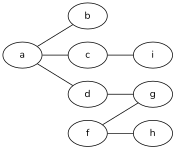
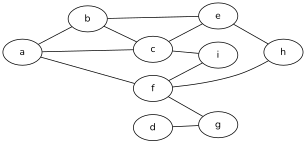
node "e": added
edge "b" -- "c": added
edge "i" -- "f": added
edge "a" -- "d": now "a" -- "f"
